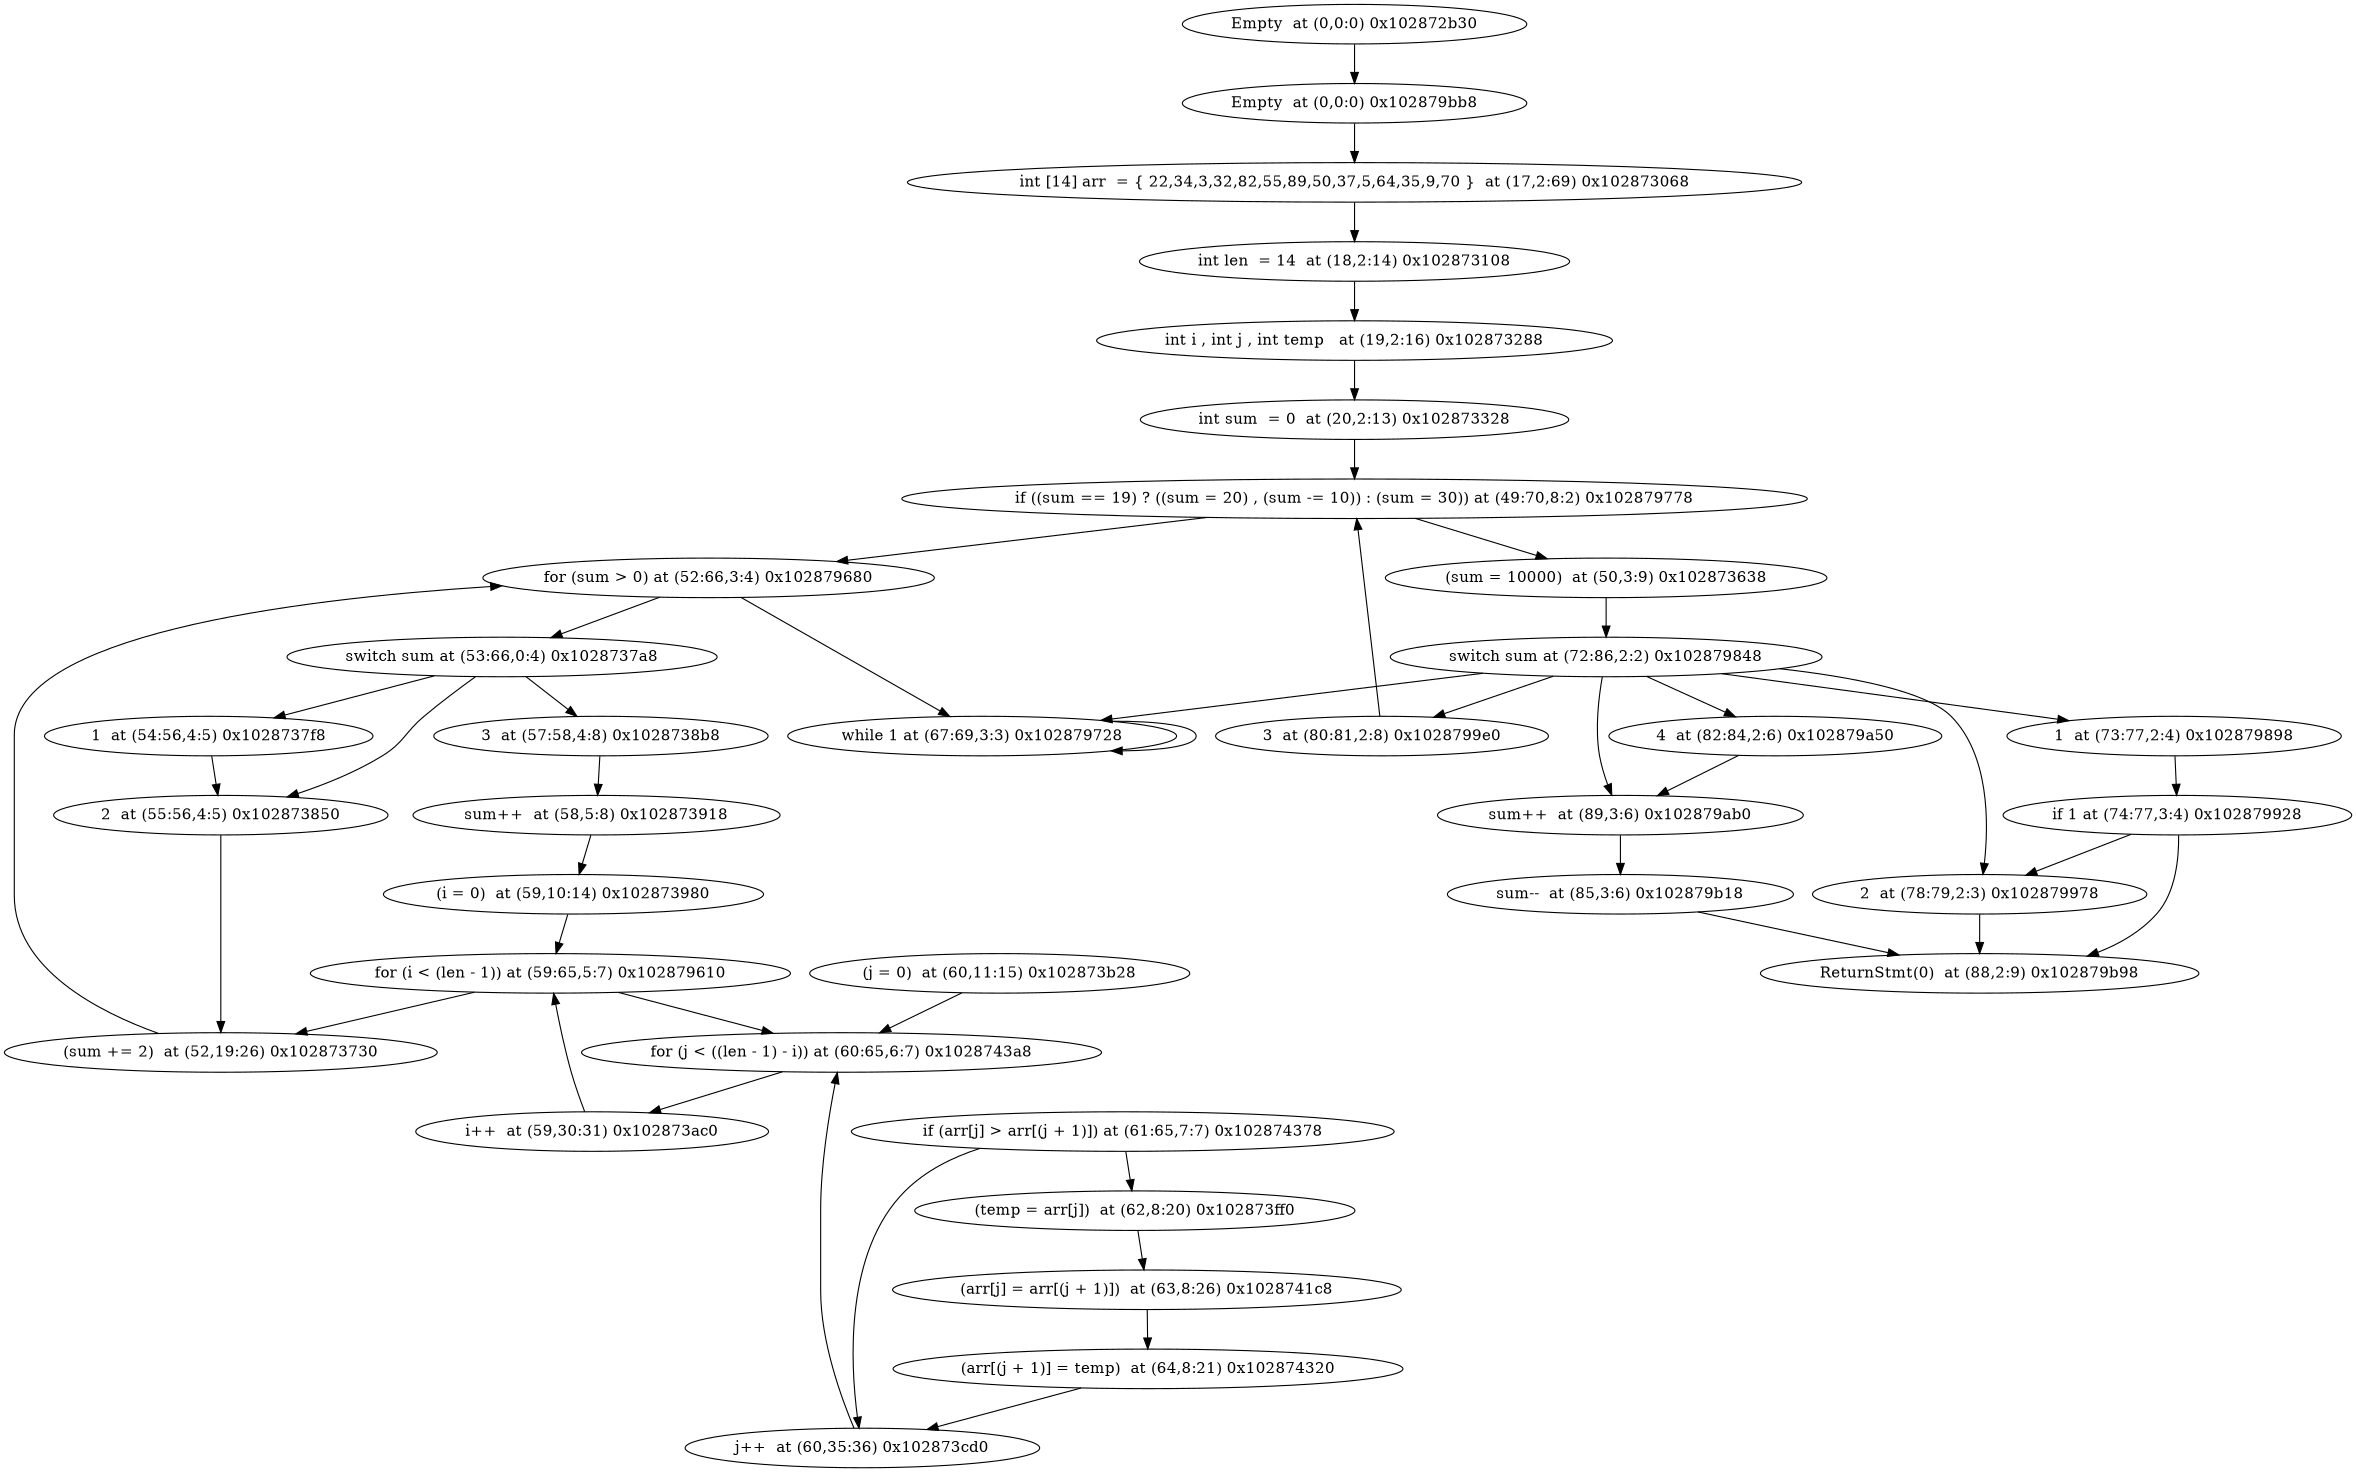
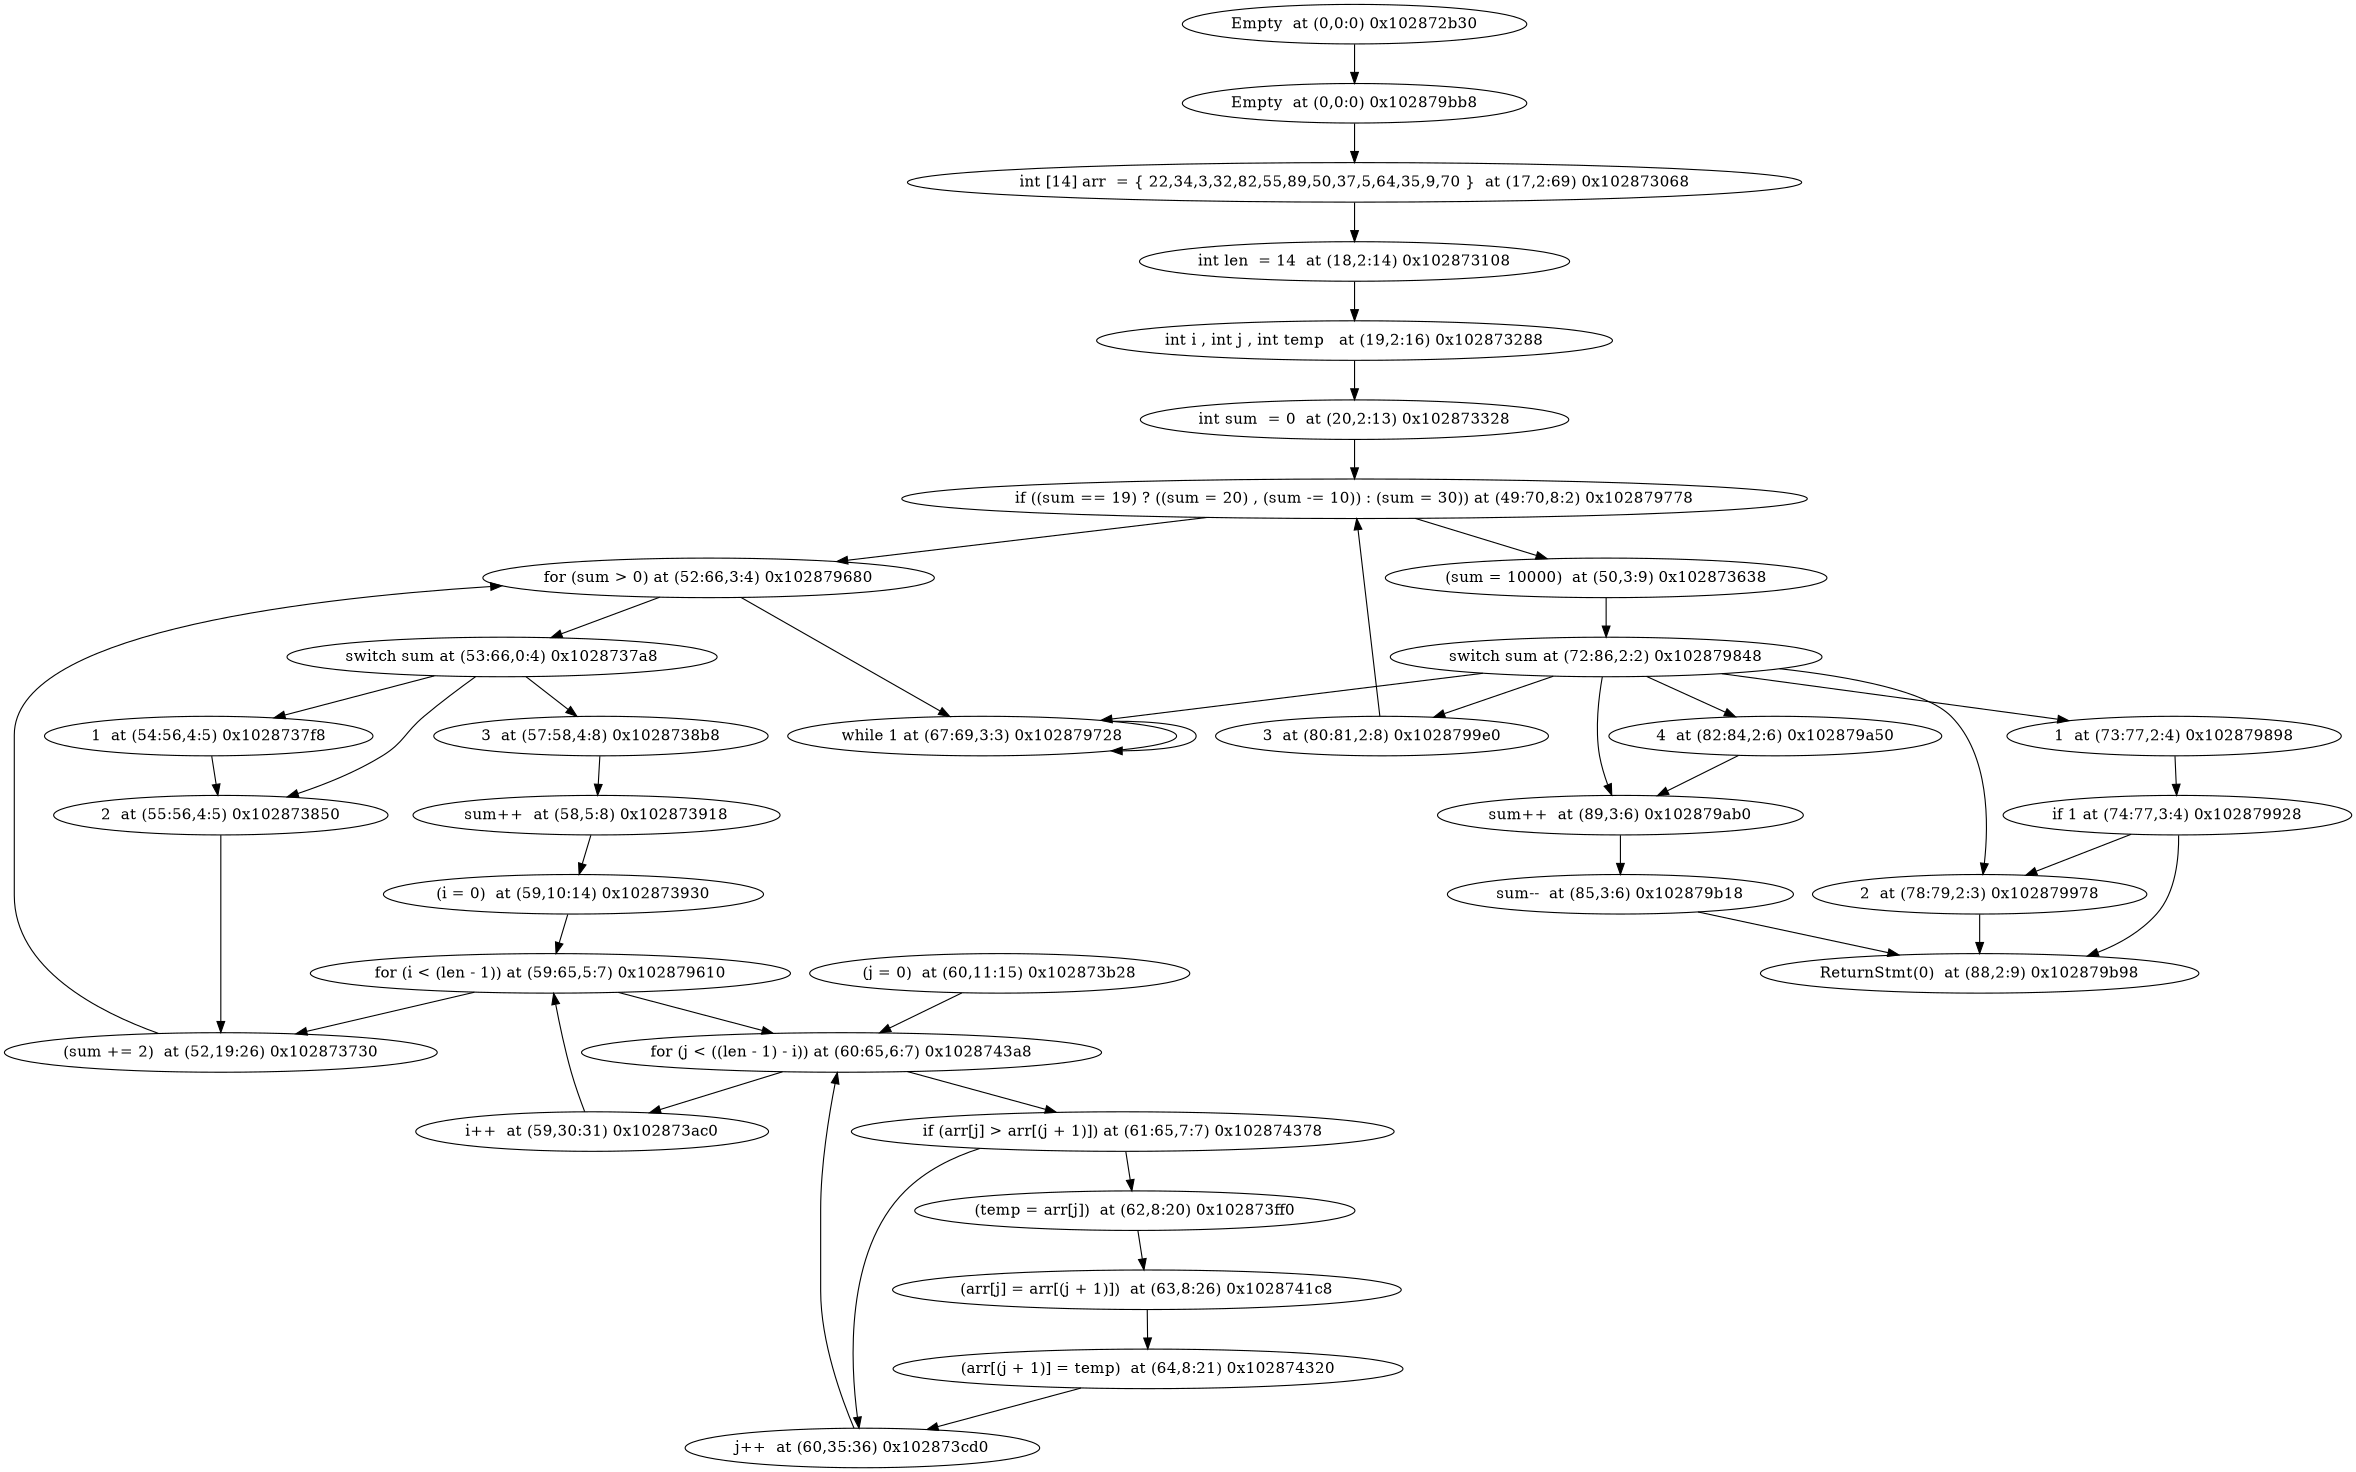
node "(i = 0)  at (59,10:14) 0x102873980": label "(i = 0)  at (59,10:14) 0x102873980" -> "(i = 0)  at (59,10:14) 0x102873930"
edge "for (j < ((len - 1) - i)) at (60:65,6:7) 0x1028743a8" -> "if (arr[j] > arr[(j + 1)]) at (61:65,7:7) 0x102874378": added
